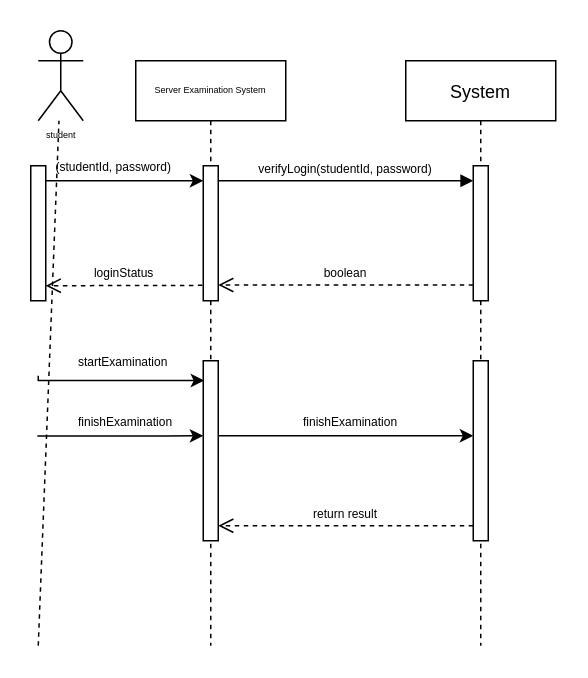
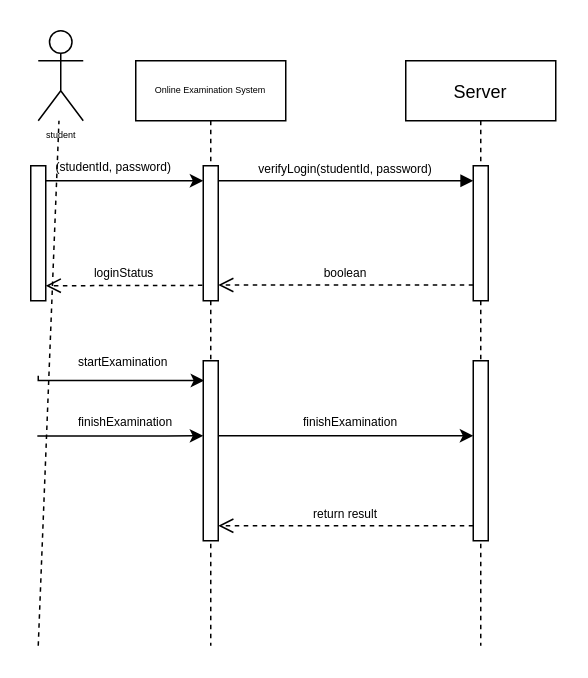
node "Server Examination System": label "Server Examination System" -> "Online Examination System"
node "System": label "System" -> "Server"
